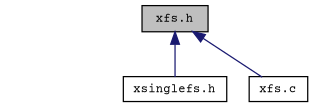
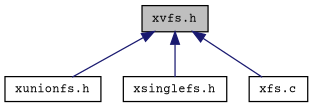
node "xfs.h": label "xfs.h" -> "xvfs.h"
node "xunionfs.h": added
